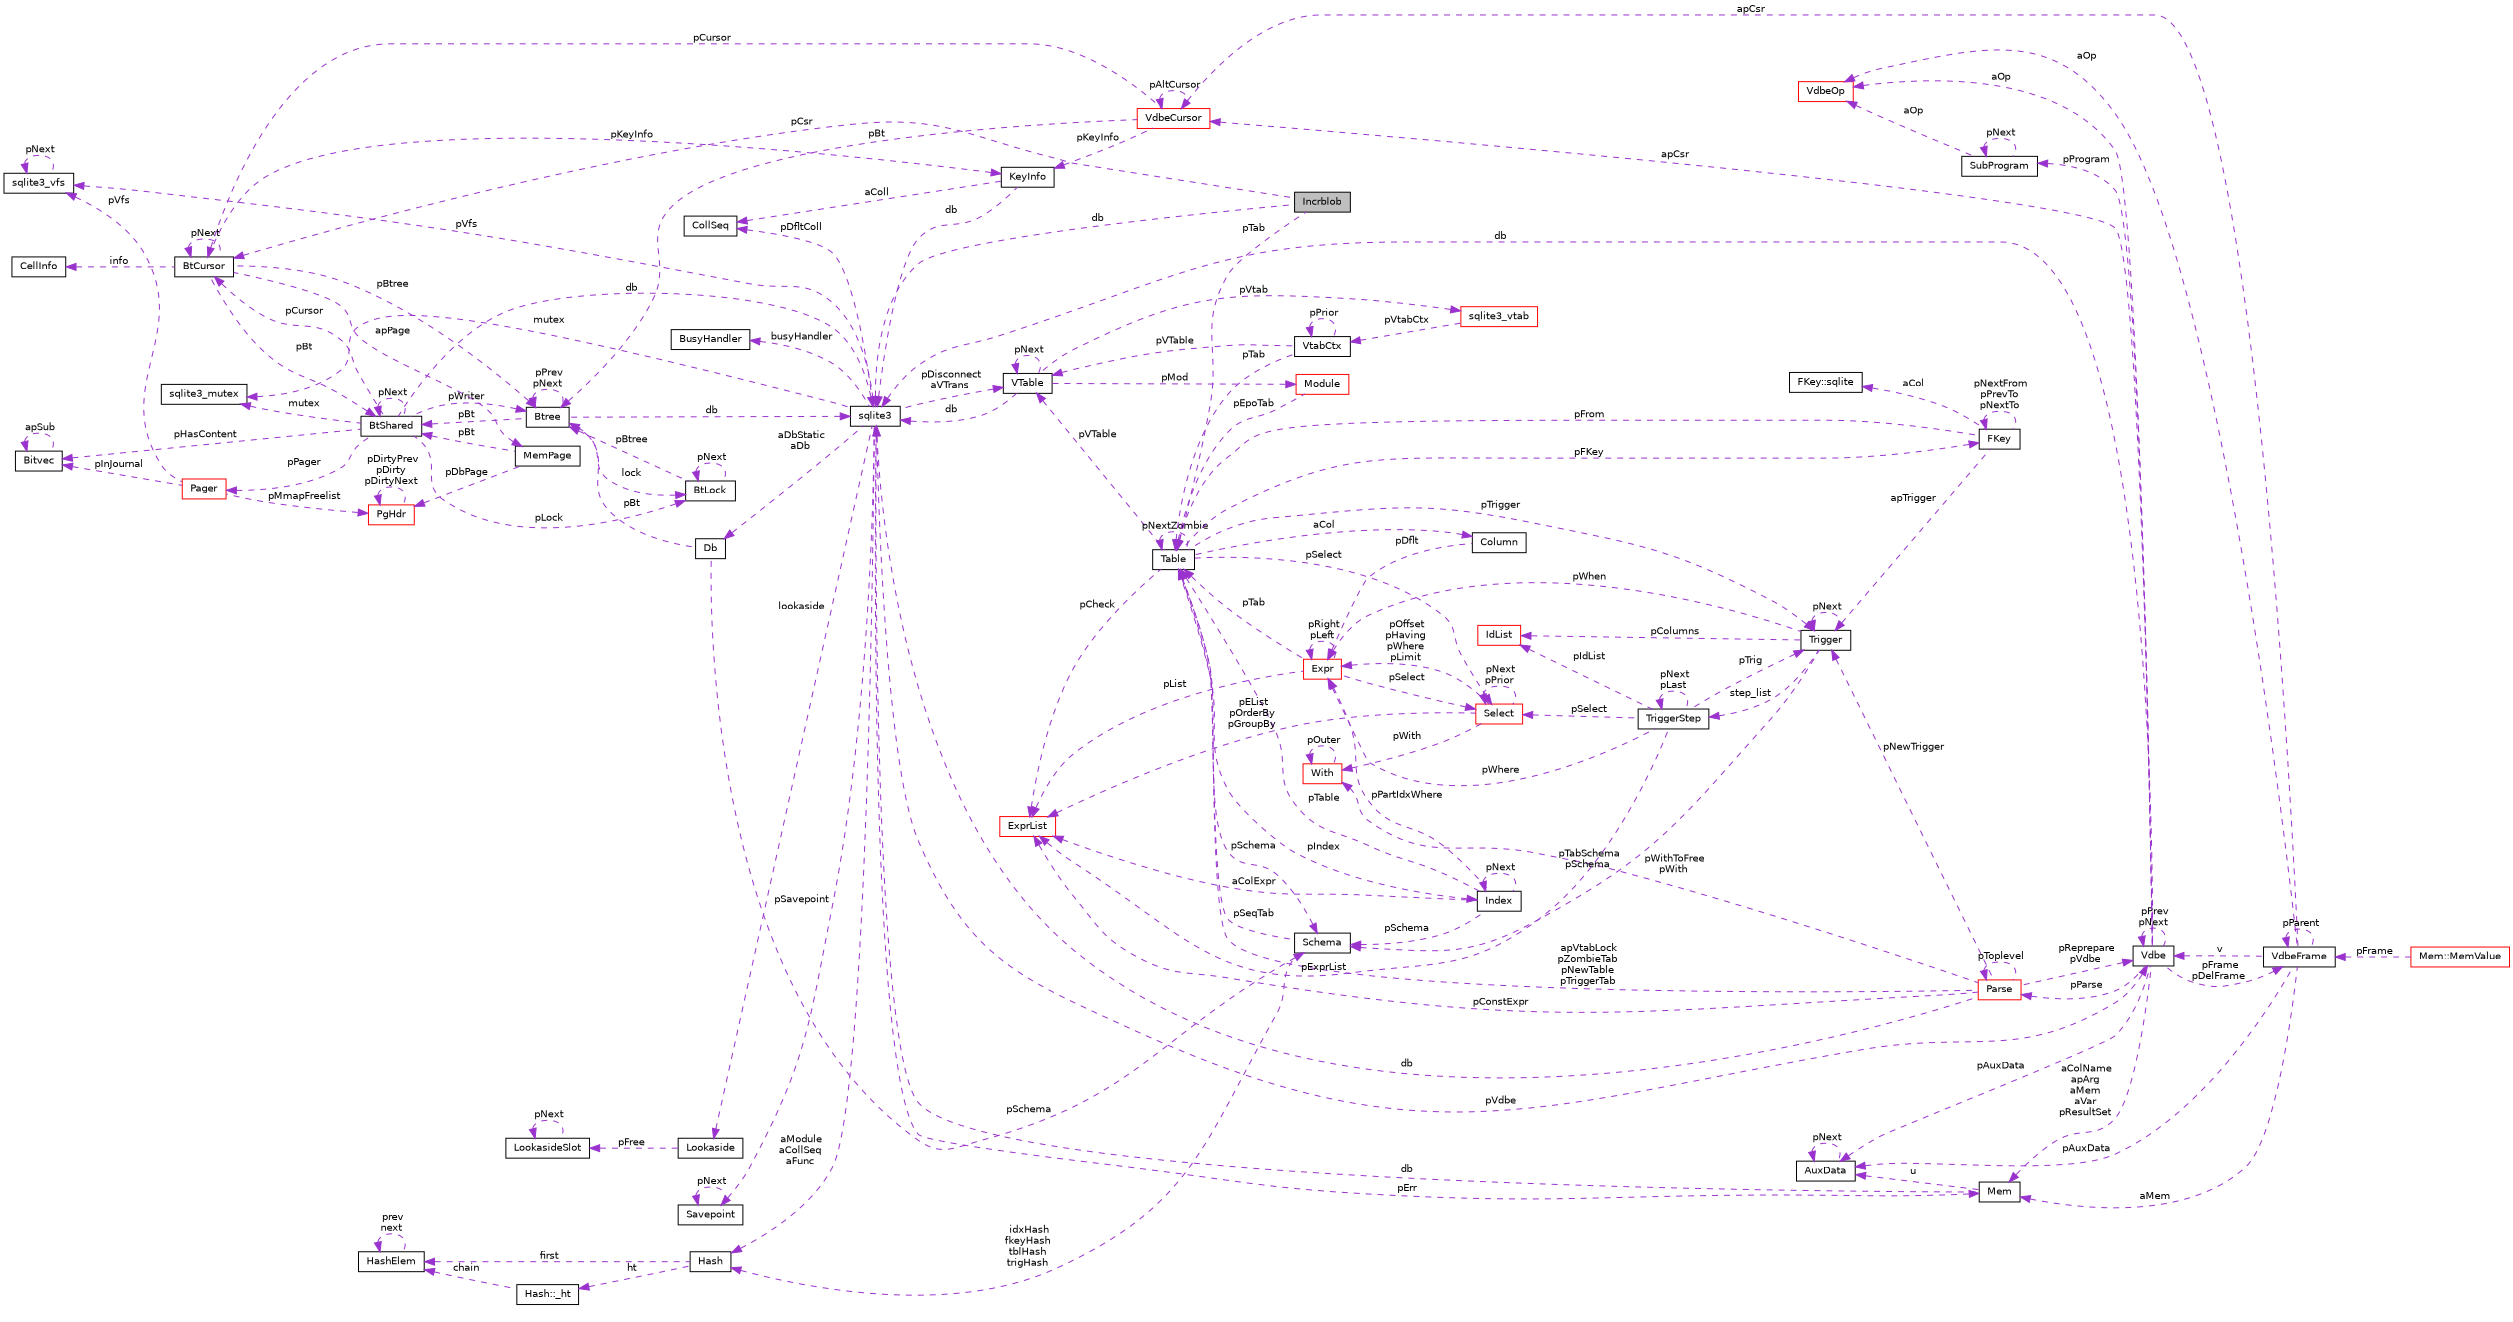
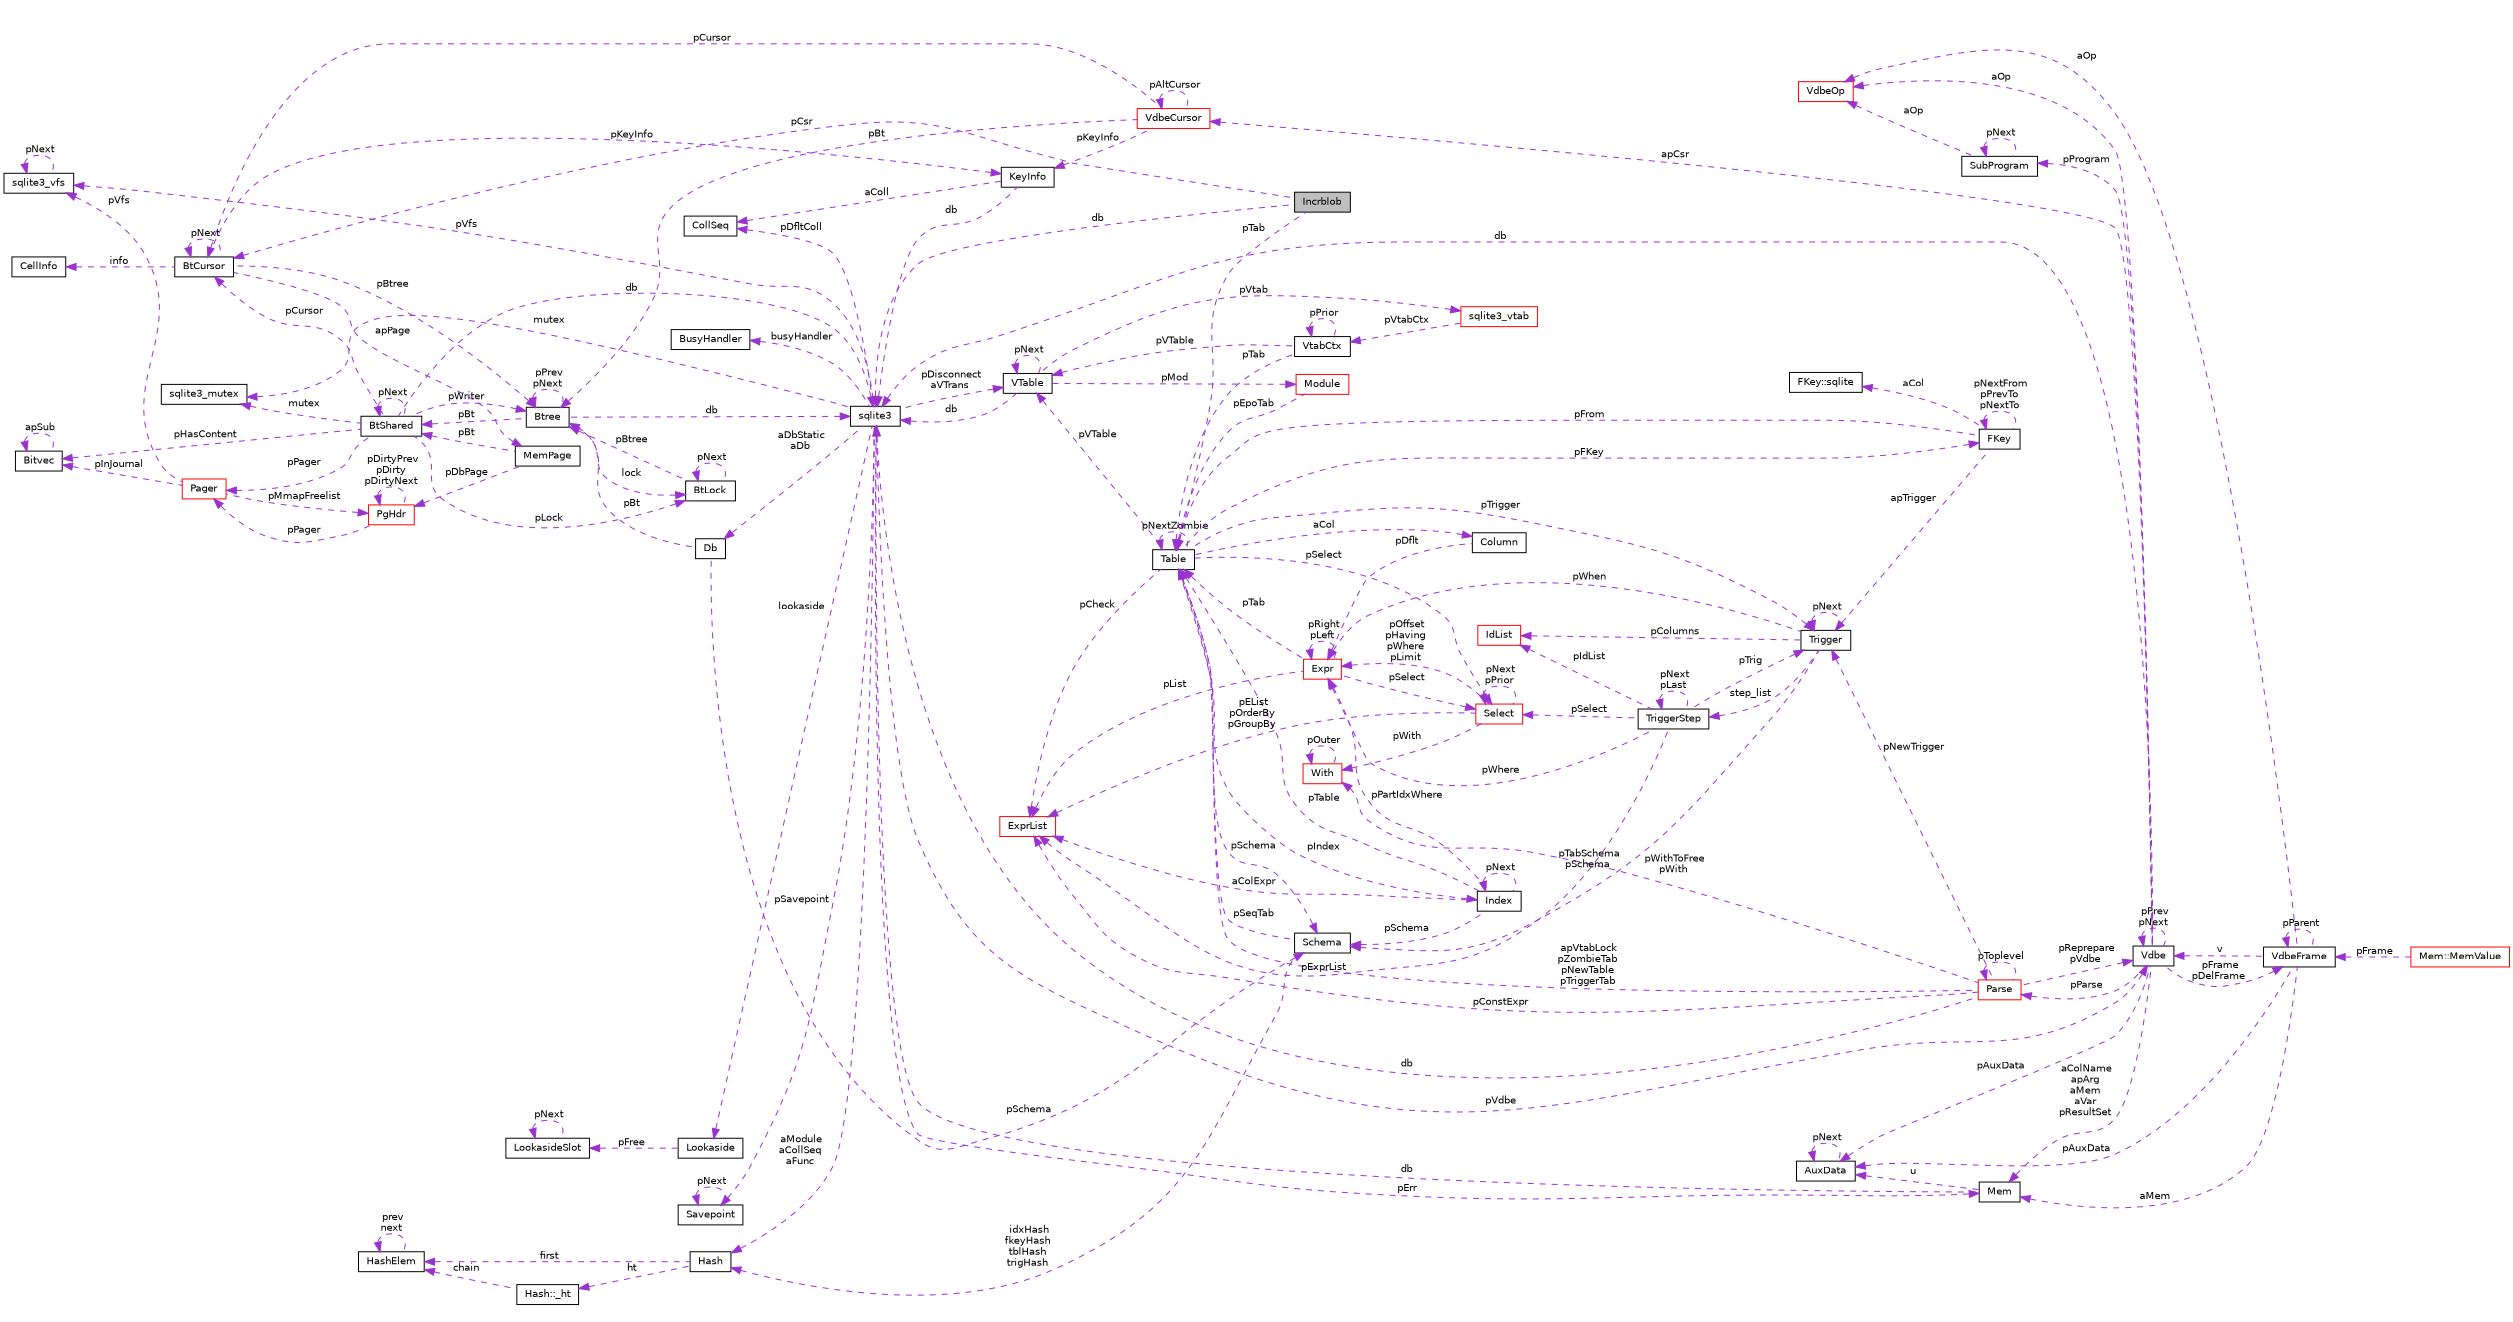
edge "VdbeFrame" -> "VdbeCursor": removed, label "apCsr"
edge "BtCursor" -> "BtShared": removed, label "pBt"
edge "PgHdr" -> "Pager": added, label "pPager"
